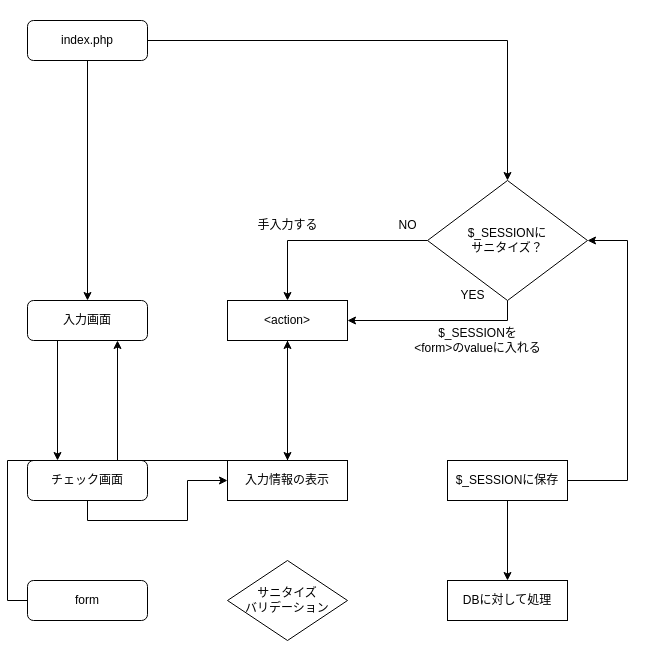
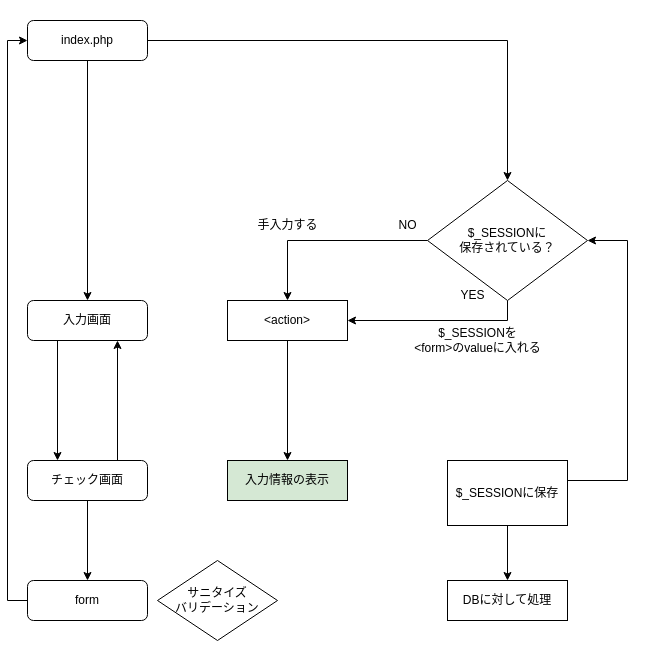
node "$_SESSIONに サニタイズ？": label "$_SESSIONに サニタイズ？" -> "$_SESSIONに 保存されている？"
edge "form" -> "<action>": now "form" -> "index.php"
node "入力情報の表示": fillcolor #ffffff -> #d5e8d4
node "$_SESSIONに保存": size 120x40 -> 120x65
edge "チェック画面" -> "入力情報の表示": now "チェック画面" -> "form"
node "サニタイズ バリデーション": moved (288, 601) -> (218, 601)
